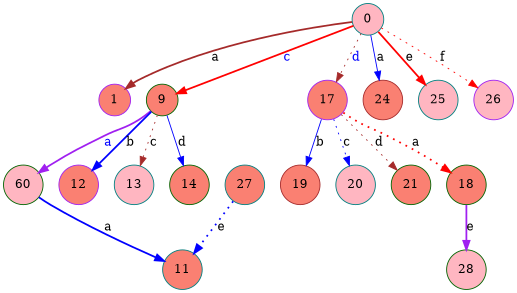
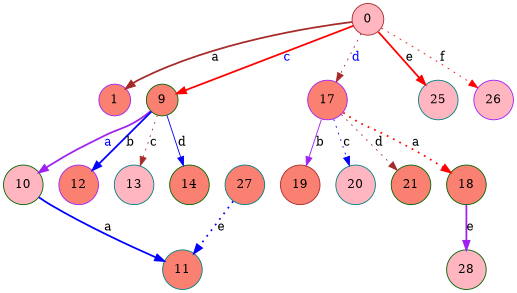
node "0": color teal -> brown
node "24": removed
edge "17" -> "19": color blue -> purple
node "60": label "60" -> "10"
